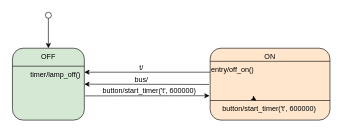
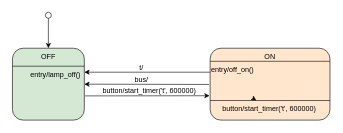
node "timer/lamp_off()": label "timer/lamp_off()" -> "entry/lamp_off()"
